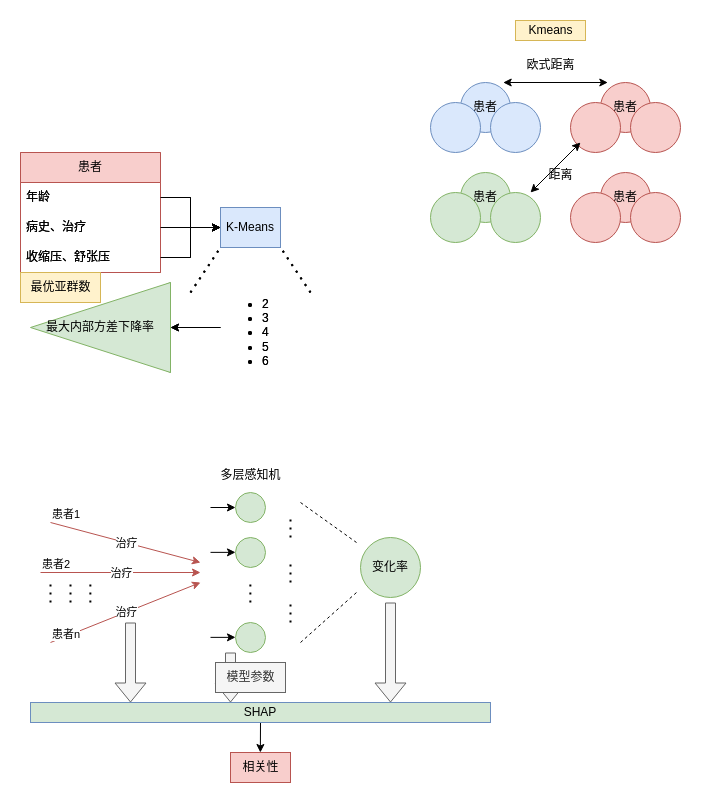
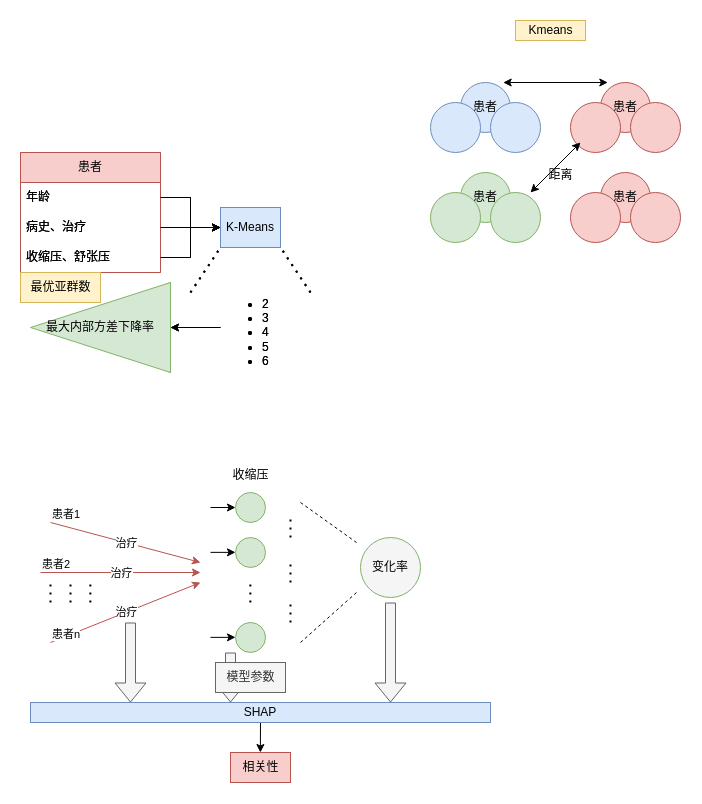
node "欧式距离": removed
node "多层感知机": label "多层感知机" -> "收缩压"
node "变化率": fillcolor #d5e8d4 -> #f5f5f5
node "SHAP": fillcolor #d5e8d4 -> #dae8fc
